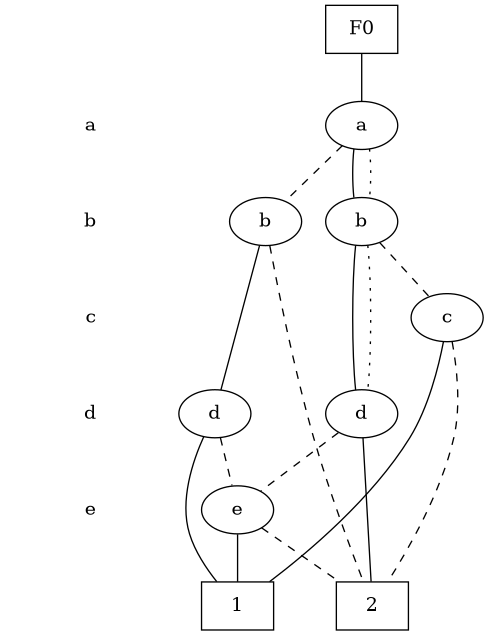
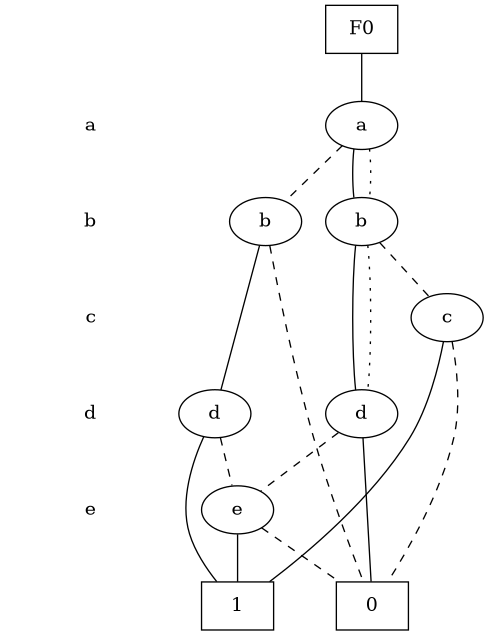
node "2": label "2" -> "0"
